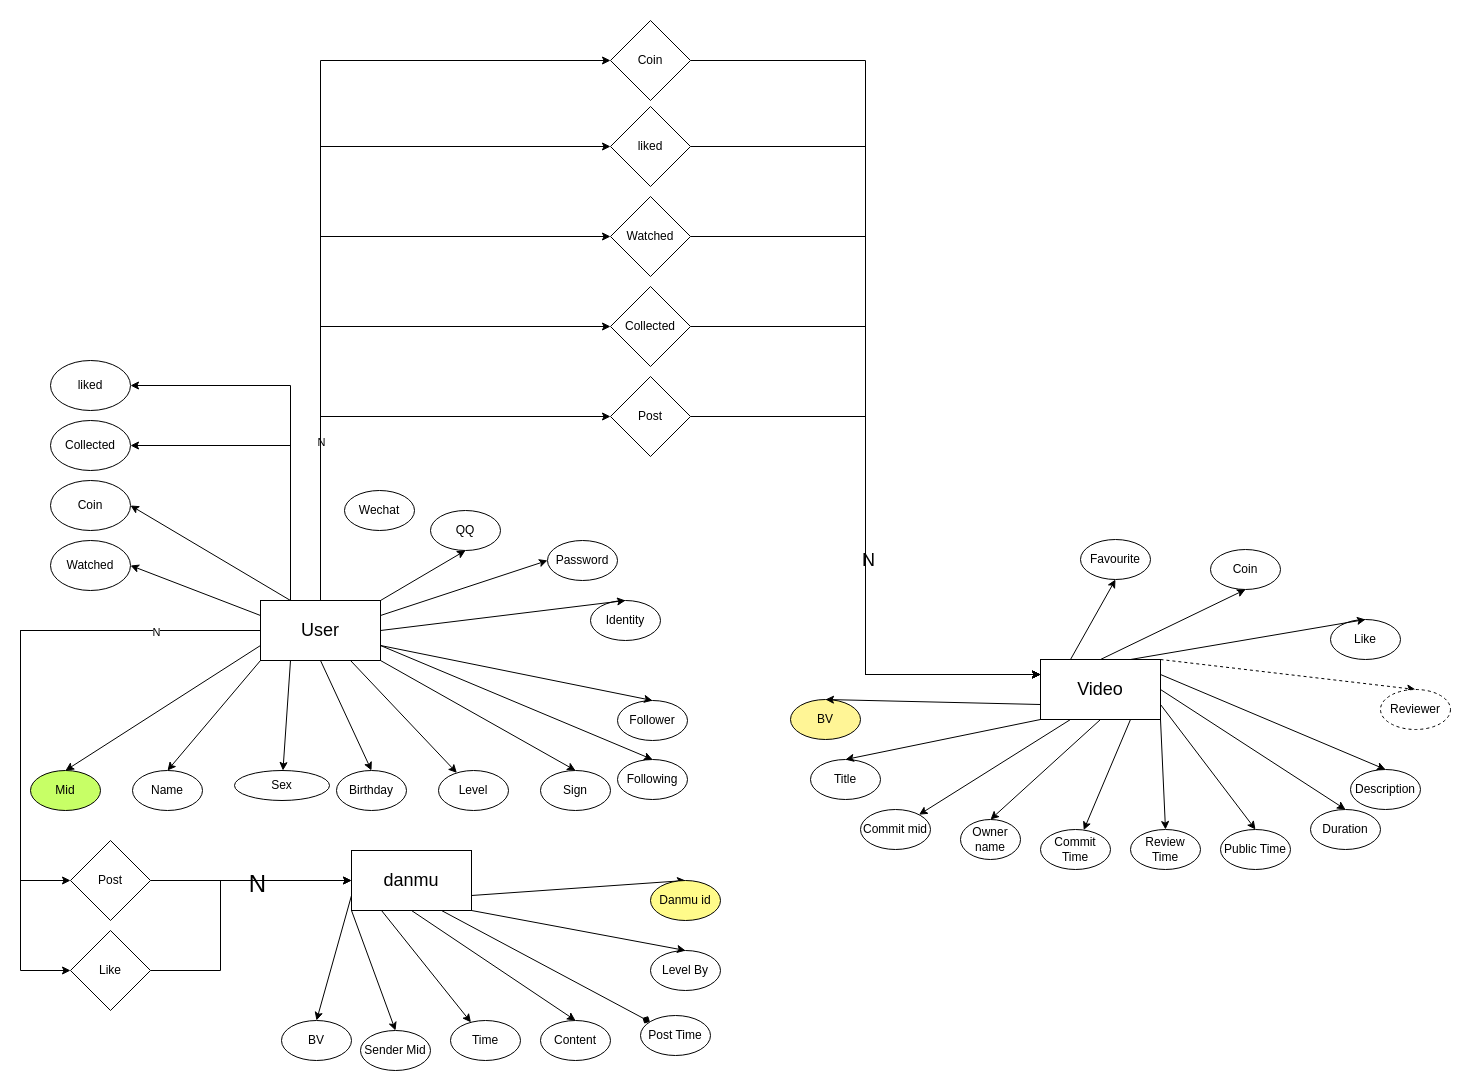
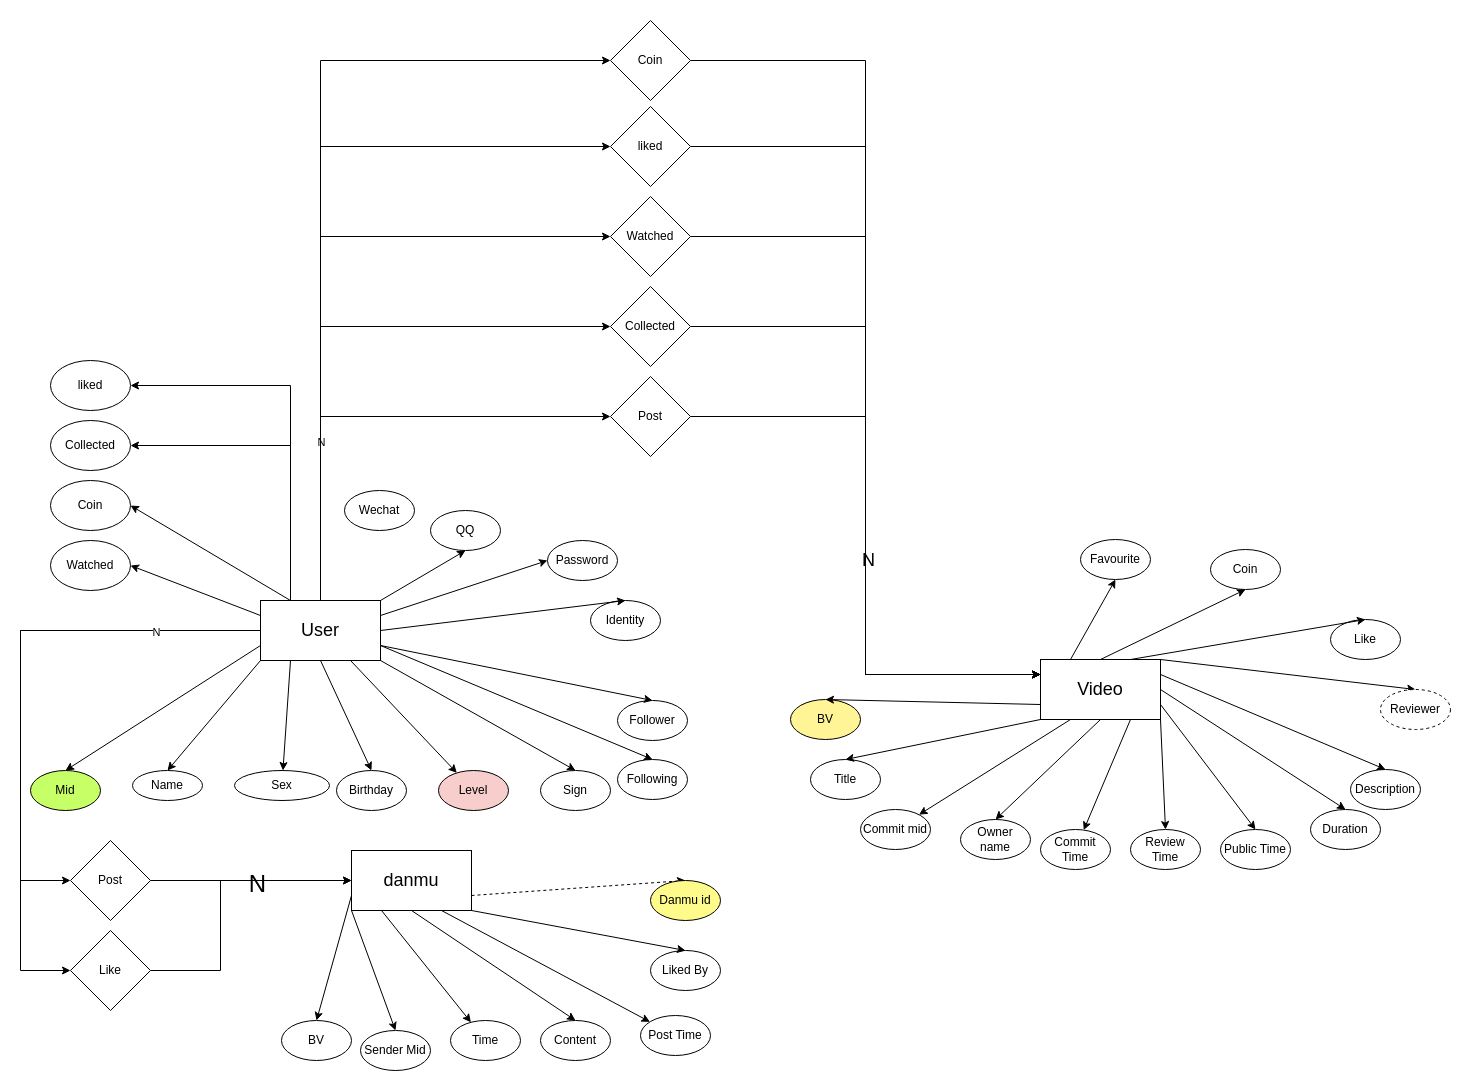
edge "Video" -> "Reviewer": style dashed -> solid
node "Name": size 70x40 -> 70x30
node "Level": fillcolor #ffffff -> #f8cecc
node "Owner name": size 60x40 -> 70x40
edge "danmu" -> "Danmu id": style solid -> dashed
node "Level By": label "Level By" -> "Liked By"
edge "danmu" -> "Post Time": arrowhead diamond -> classic
